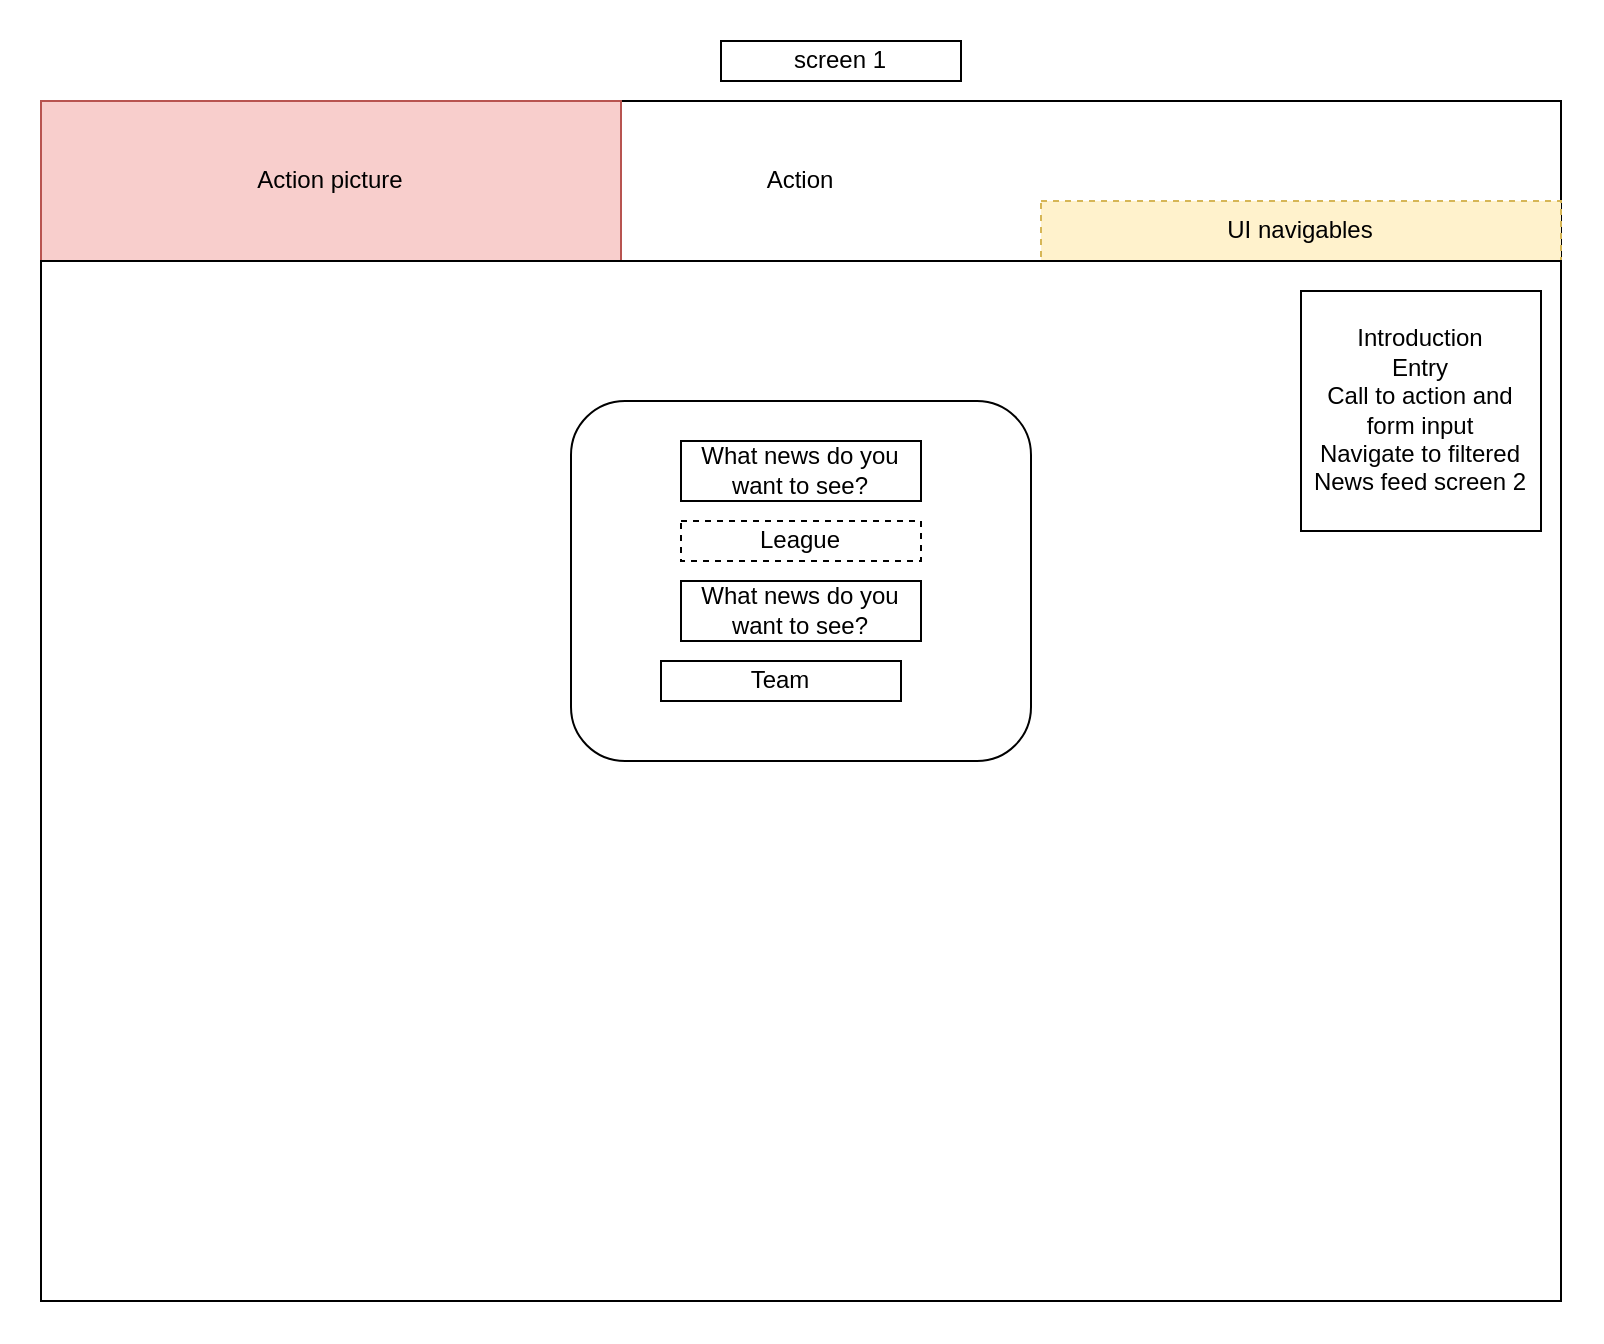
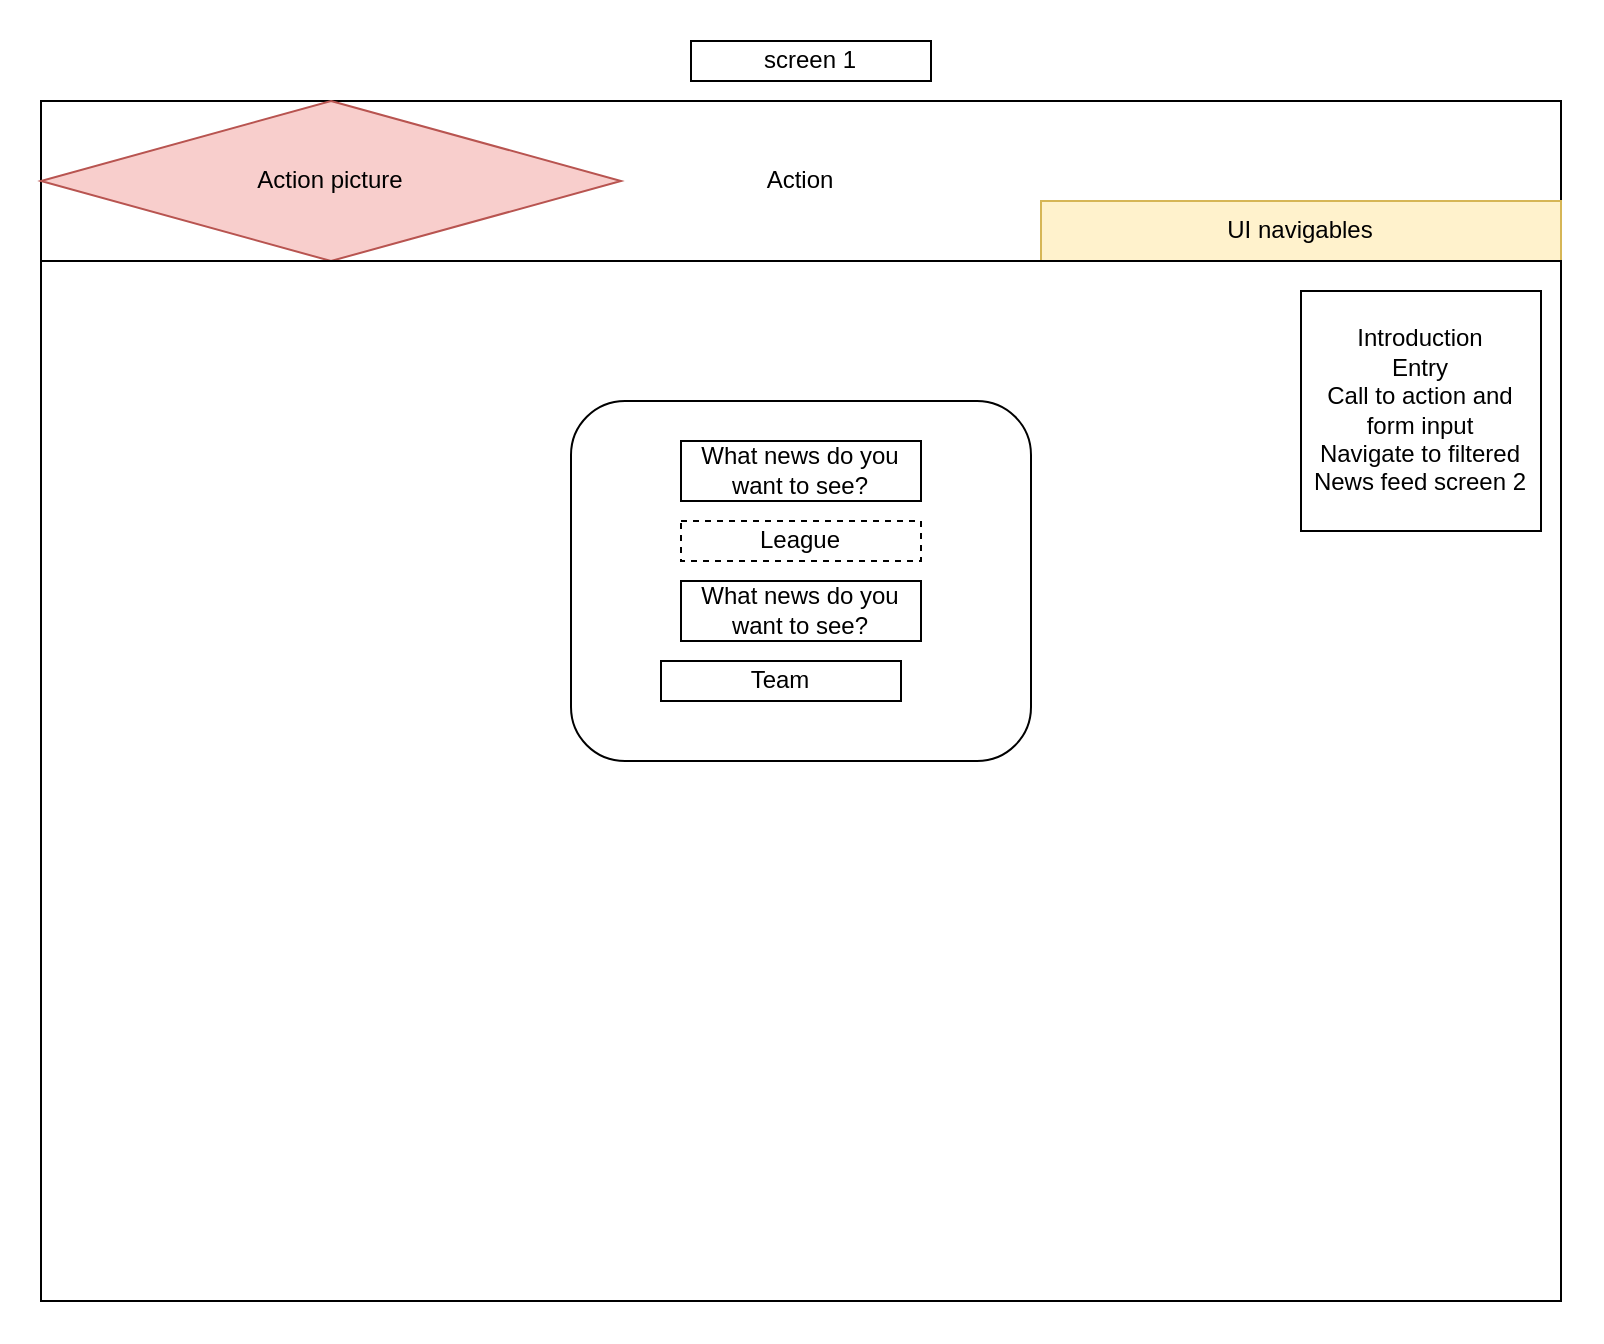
node "screen 1": moved (841, 61) -> (811, 61)
node "Action picture": shape rectangle -> diamond
node "UI navigables": style dashed -> solid
